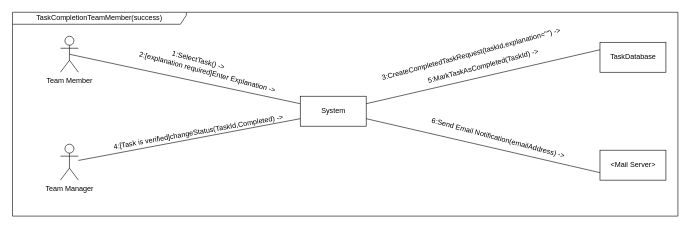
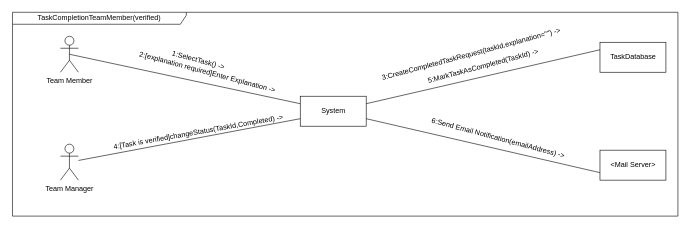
node "TaskCompletionTeamMember(success)": label "TaskCompletionTeamMember(success)" -> "TaskCompletionTeamMember(verified)"
